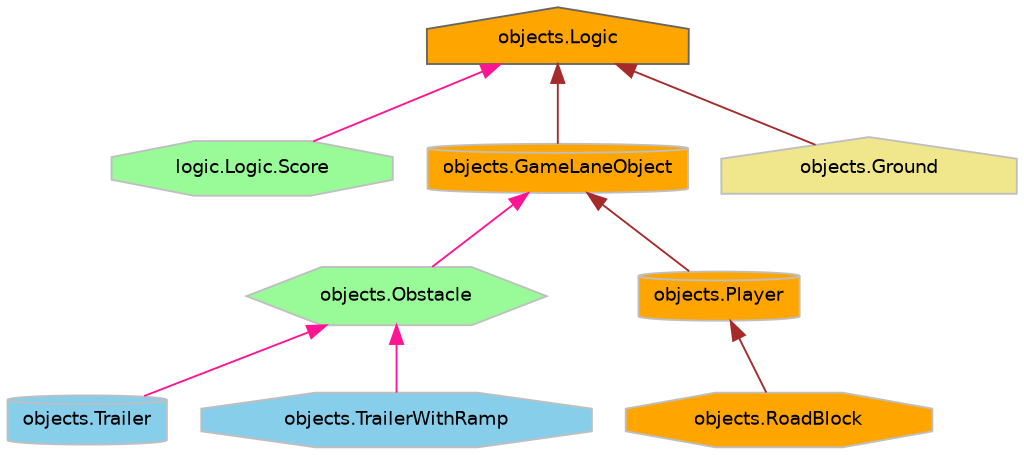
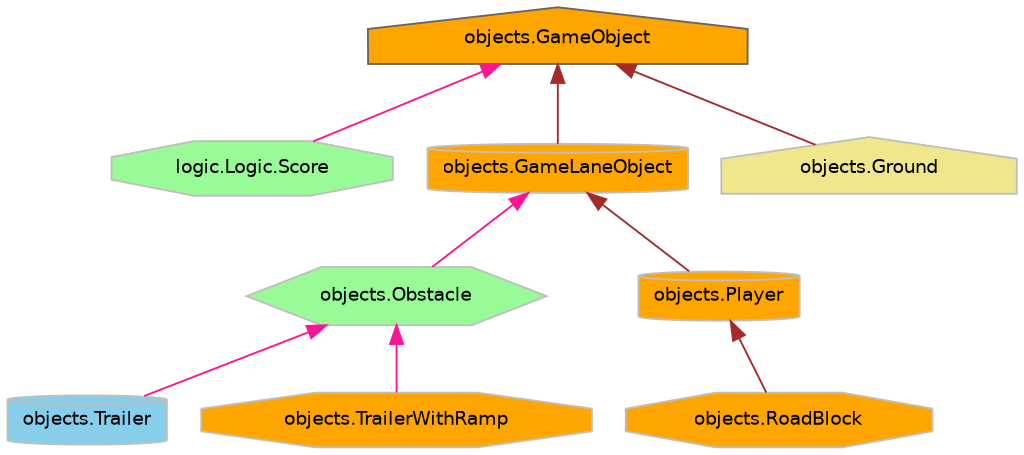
node "objects.Logic": label "objects.Logic" -> "objects.GameObject"
node "objects.TrailerWithRamp": fillcolor skyblue -> orange
